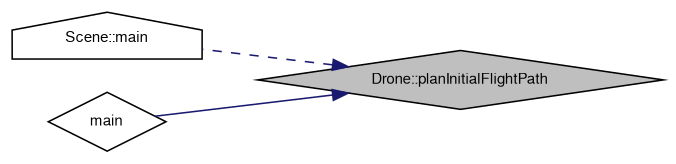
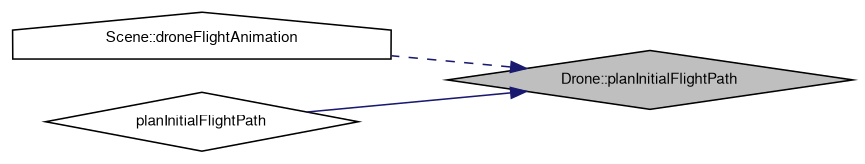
node "Scene::main": label "Scene::main" -> "Scene::droneFlightAnimation"
node "main": label "main" -> "planInitialFlightPath"
